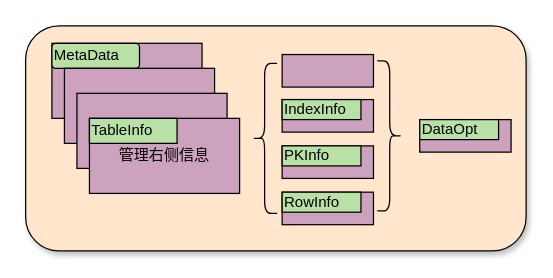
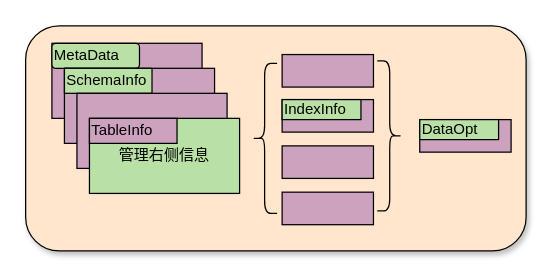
node "SchemaInfo": added
node "TableInfo": fillcolor #b9e0a5 -> #cda2be
node "管理右侧信息": fillcolor #cda2be -> #b9e0a5
node "PKInfo": removed
node "RowInfo": removed
